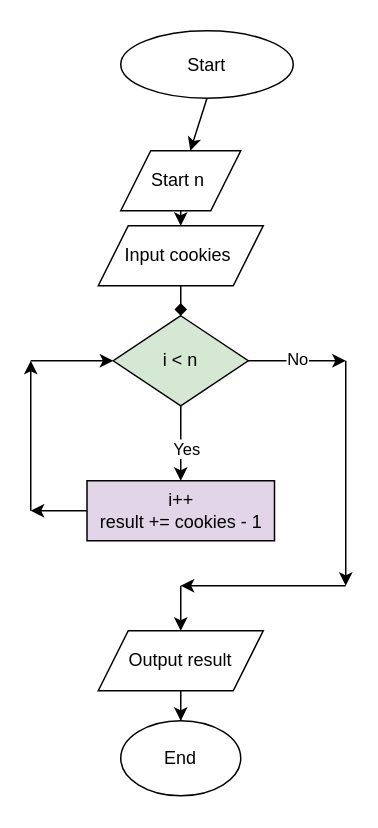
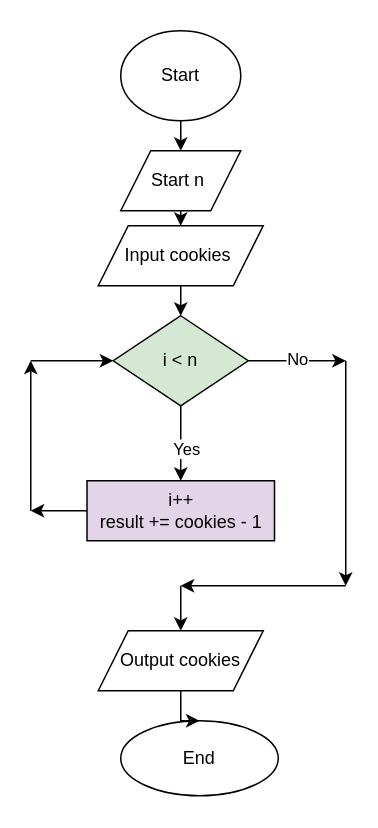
node "Start": size 173x68 -> 120x90
edge "Input cookies" -> "i < n": arrowhead diamond -> classic
node "Output result": label "Output result" -> "Output cookies"
node "End": size 120x75 -> 158x75
